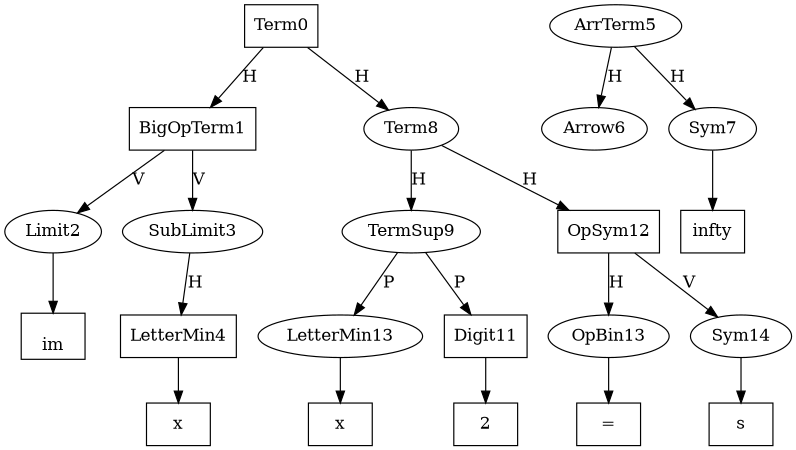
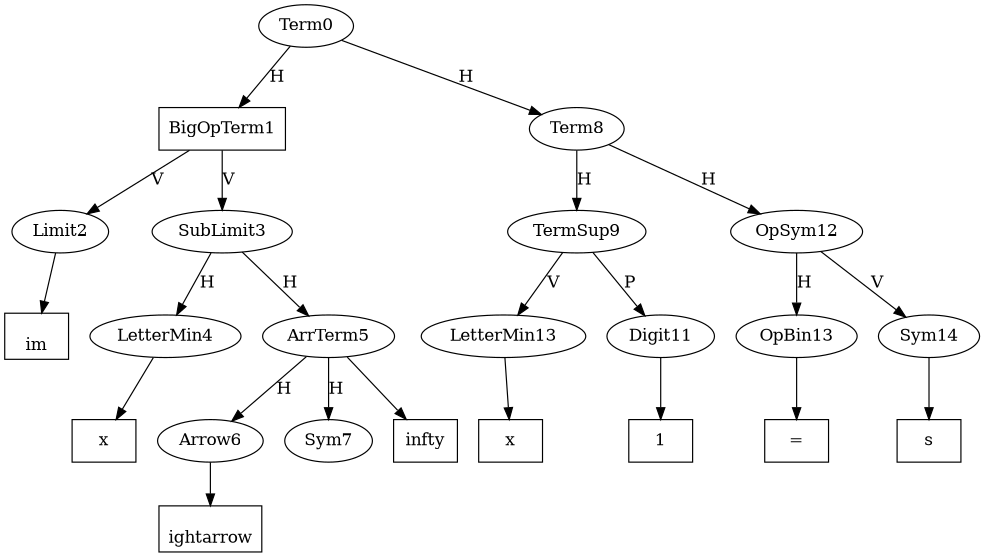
node "Term0": shape box -> ellipse
edge "Sym7" -> "infty": now "ArrTerm5" -> "infty"
node "OpSym12": shape box -> ellipse
edge "SubLimit3" -> "ArrTerm5": added, label "H"
edge "TermSup9" -> "LetterMin13": label "P" -> "V"
node "LetterMin4": shape box -> ellipse
node "Digit11": shape box -> ellipse
node "2": label "2" -> "1"
node "ightarrow": added
